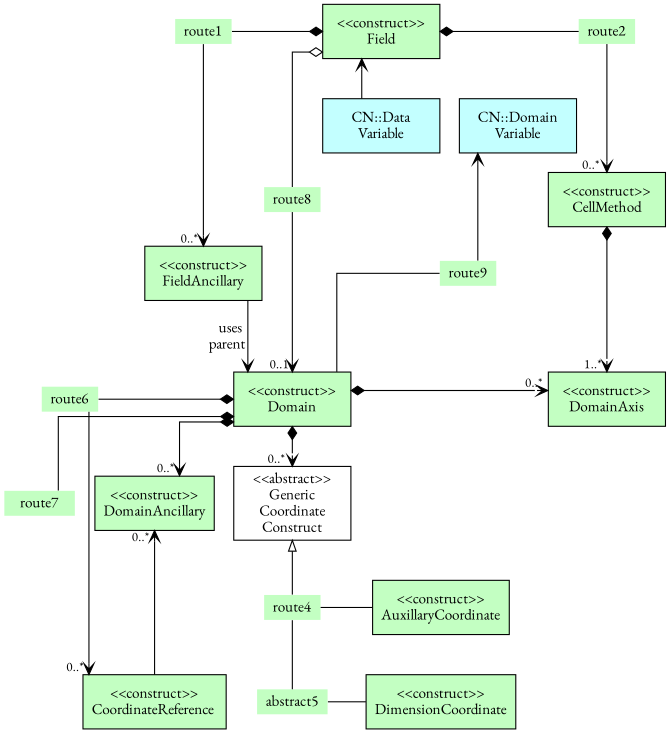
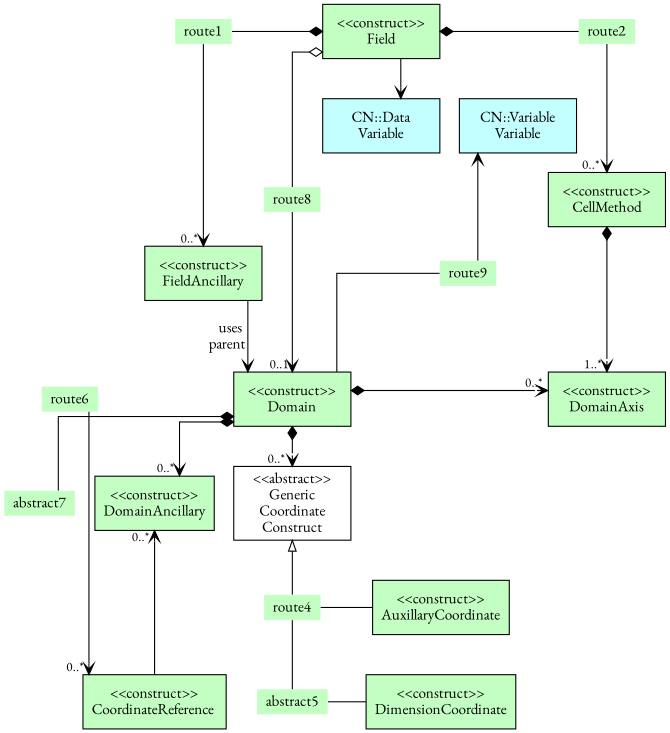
edge "CN::Data Variable" -> "<<construct>> Field": reversed
node "CN::Domain Variable": label "CN::Domain Variable" -> "CN::Variable Variable"
edge "route6" -- "<<construct>> Domain": removed
node "route7": label "route7" -> "abstract7"
